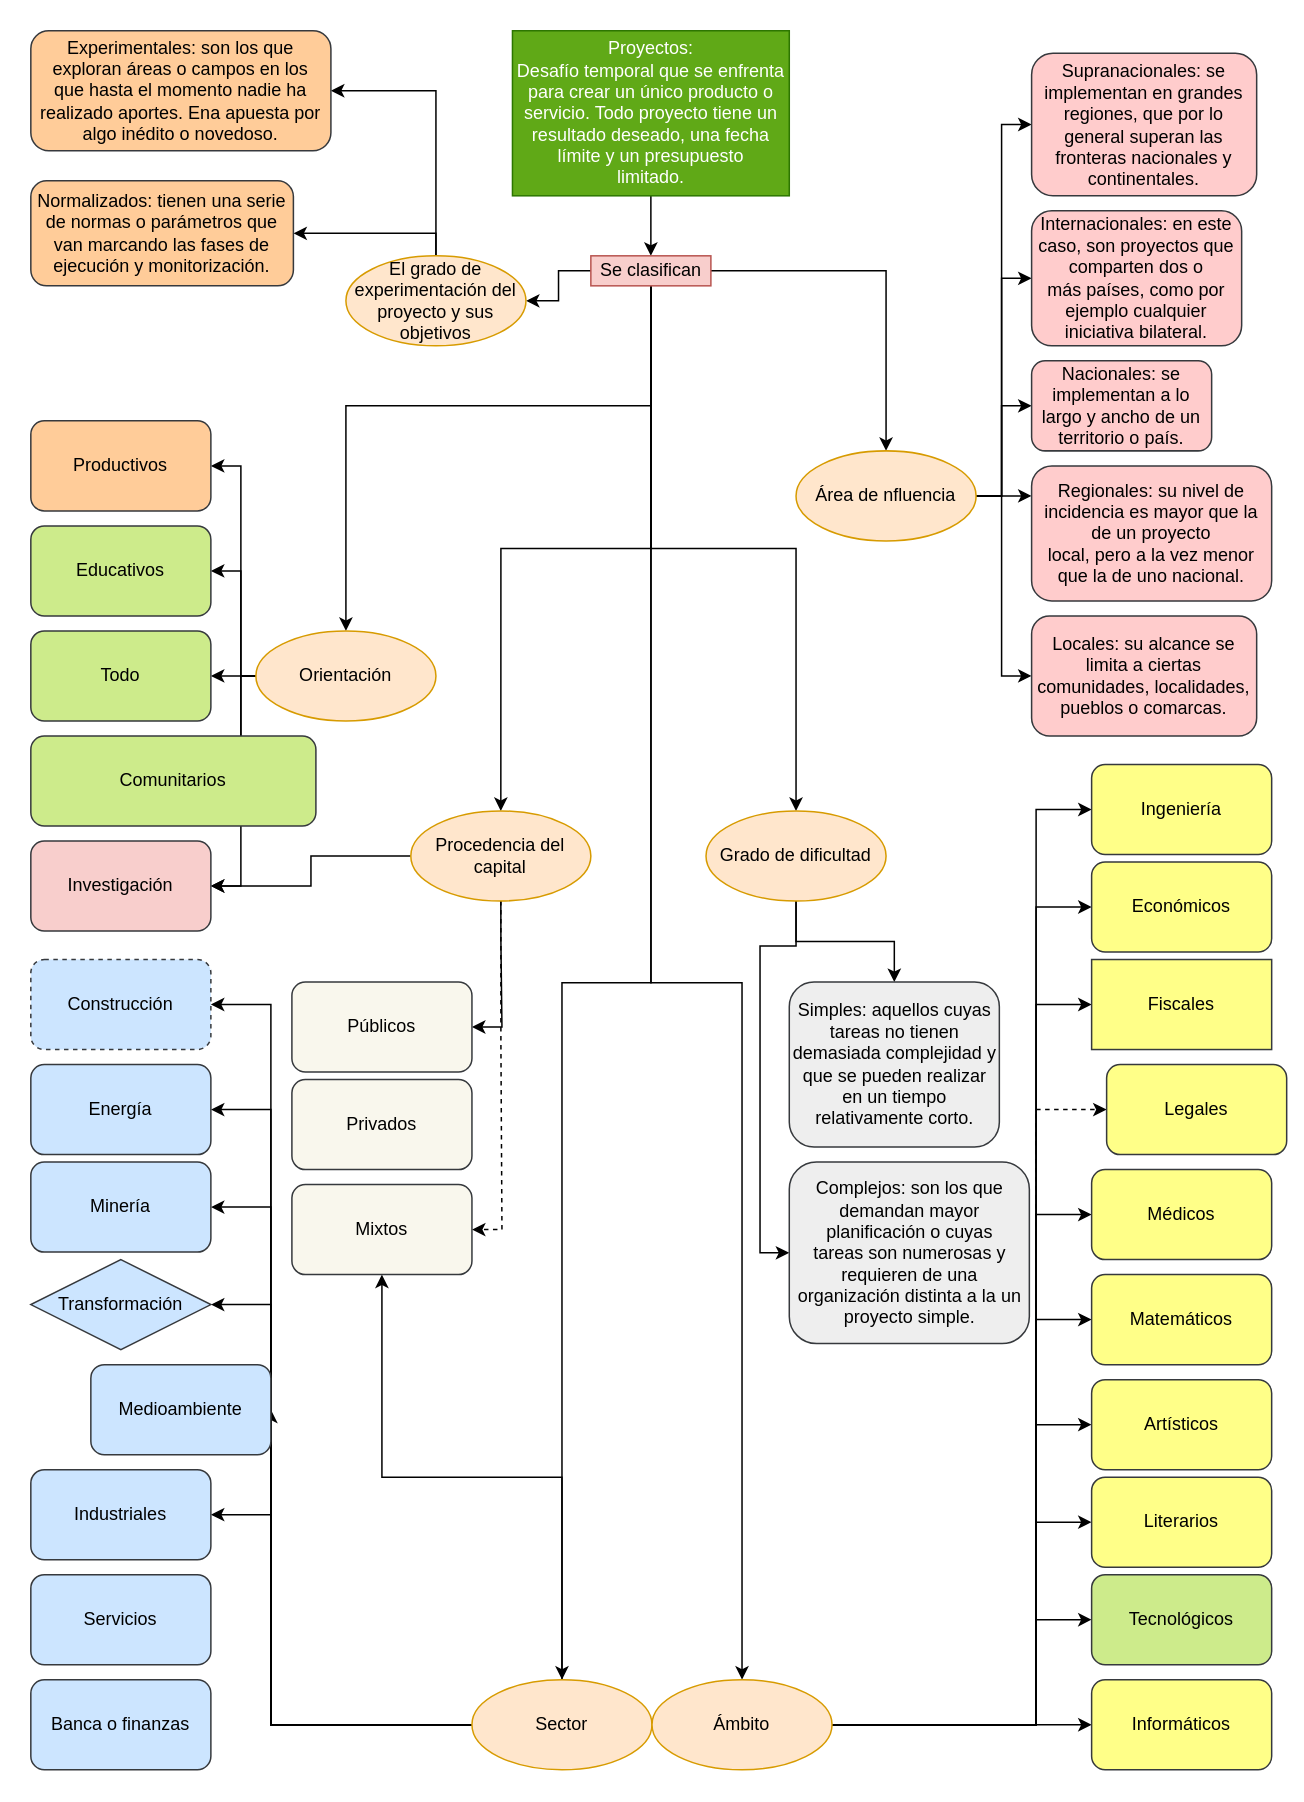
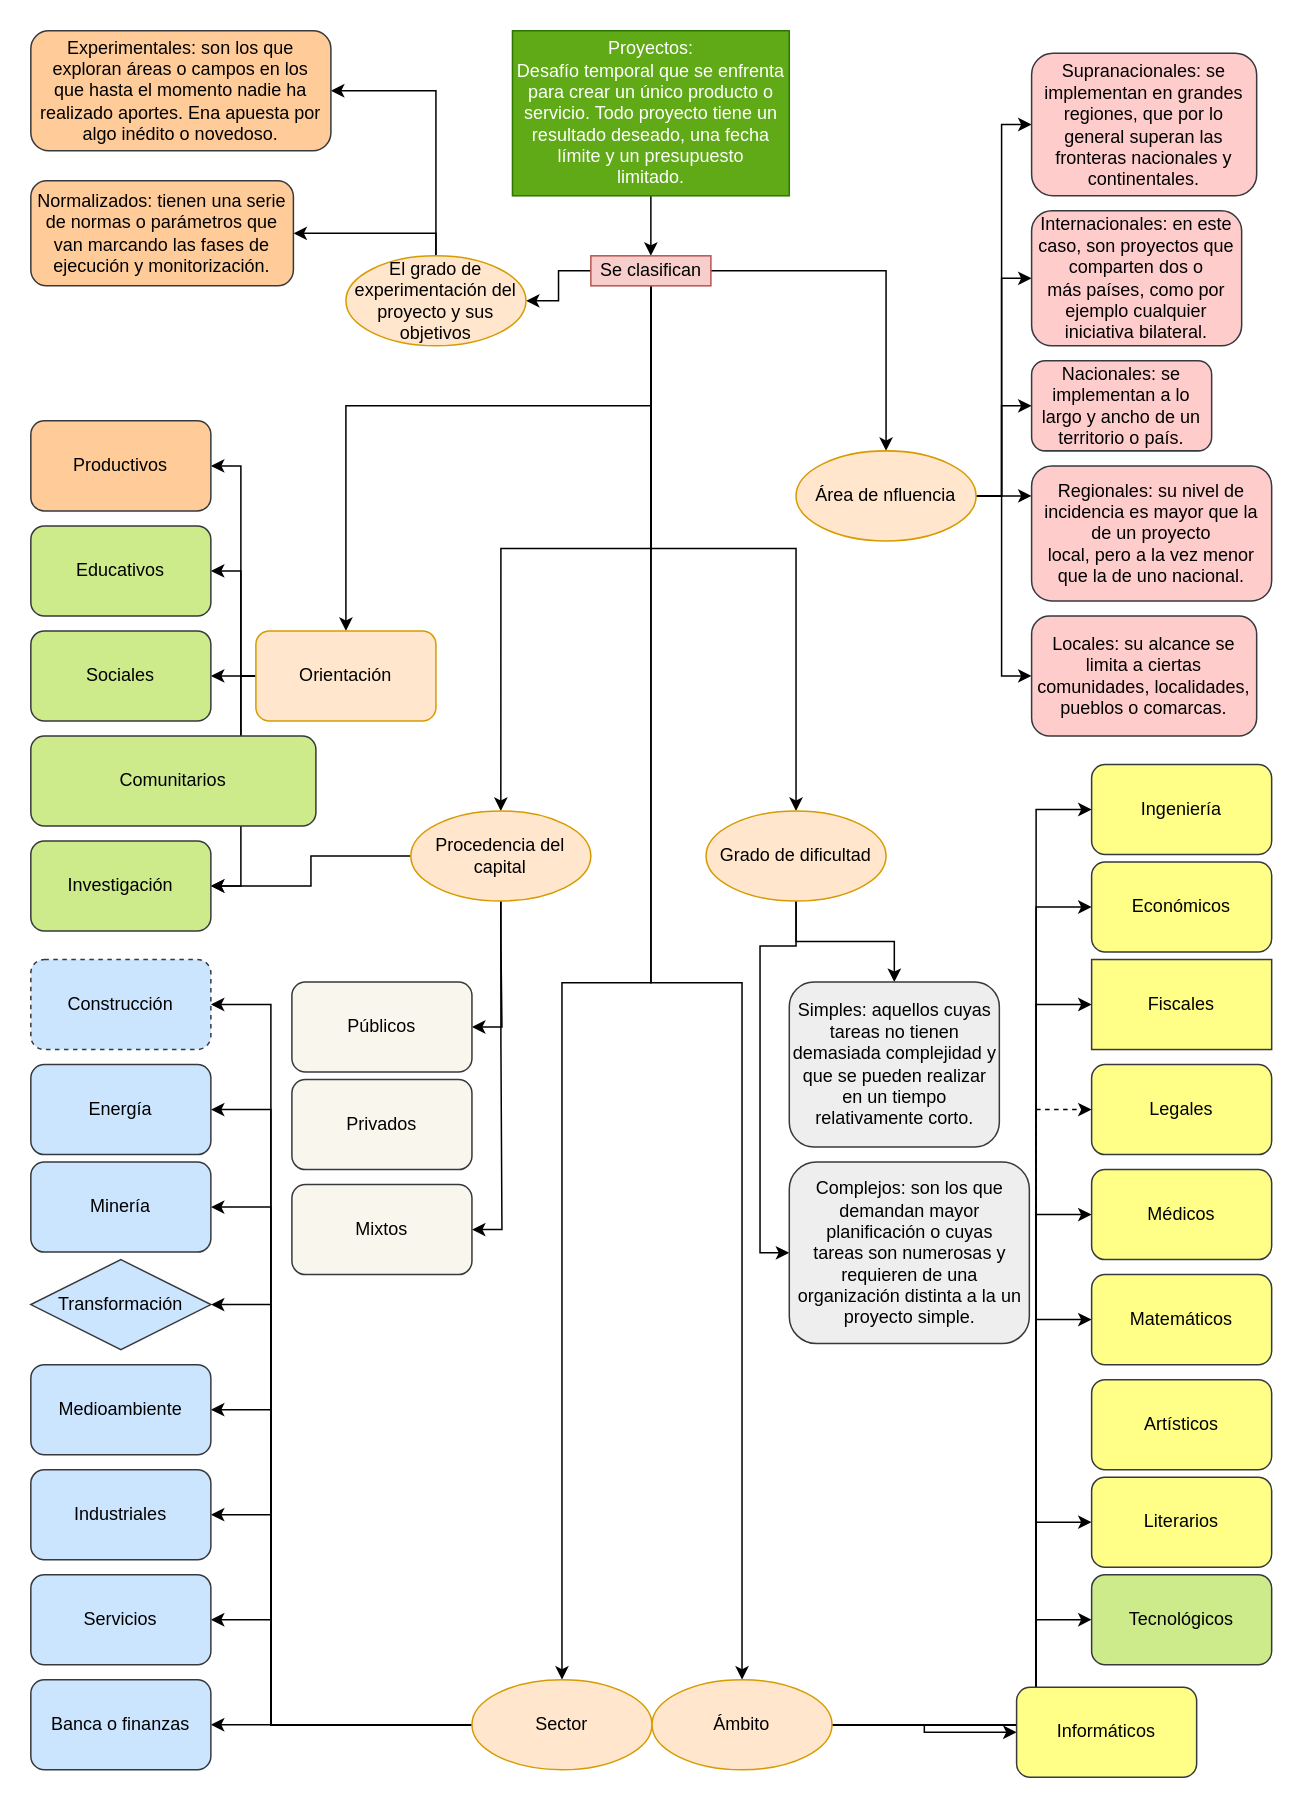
node "Todo": label "Todo" -> "Sociales"
node "Orientación": shape ellipse -> rounded rectangle
node "Investigación": fillcolor #f8cecc -> #cdeb8b
node "Legales": moved (1196, 1109) -> (1181, 1109)
edge "Procedencia del capital" -> "Mixtos": style dashed -> solid
node "Medioambiente": moved (181, 1409) -> (121, 1409)
edge "Ámbito" -> "Artísticos": removed
edge "Sector" -> "Mixtos": now "Sector" -> "Banca o finanzas"
edge "Sector" -> "Servicios": added
node "Informáticos": moved (1181, 1724) -> (1106, 1732)
